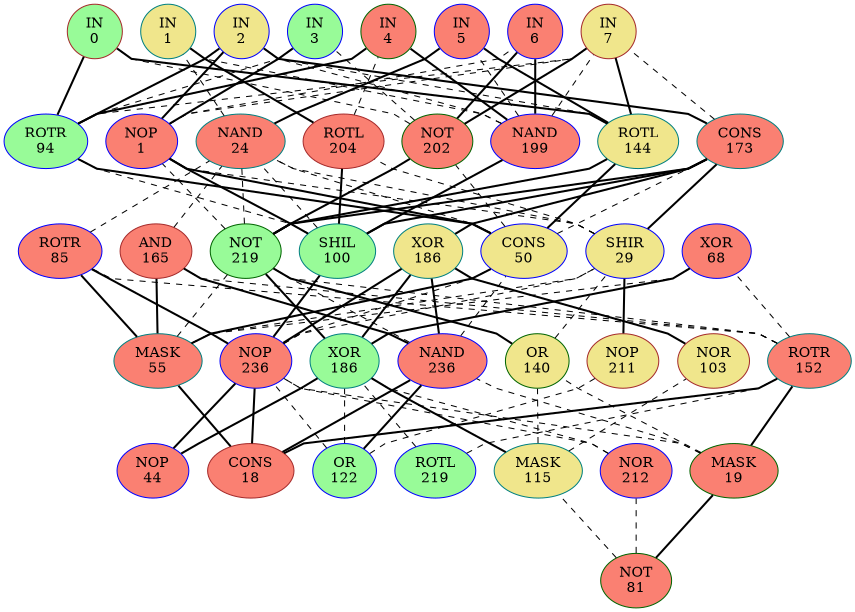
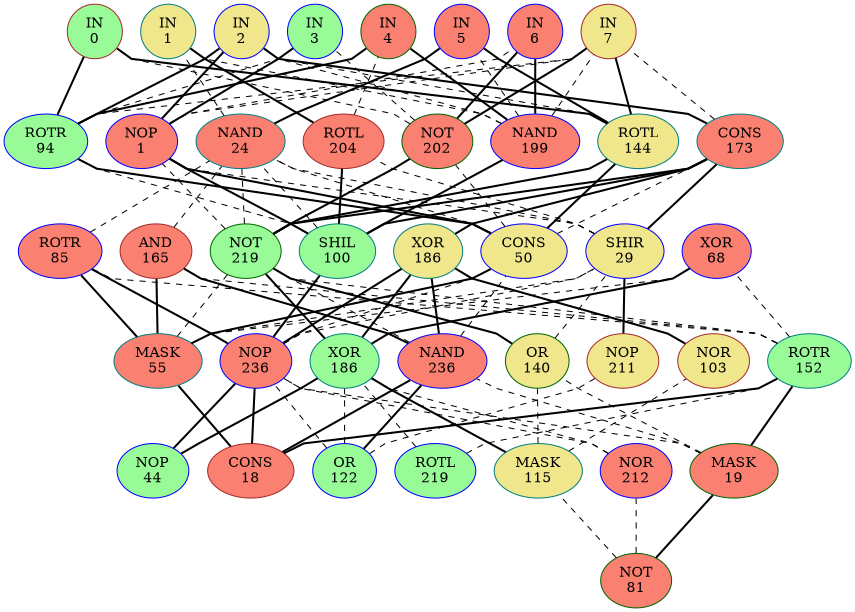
node "ROTR 152": fillcolor salmon -> palegreen
node "NOP 44": fillcolor salmon -> palegreen
